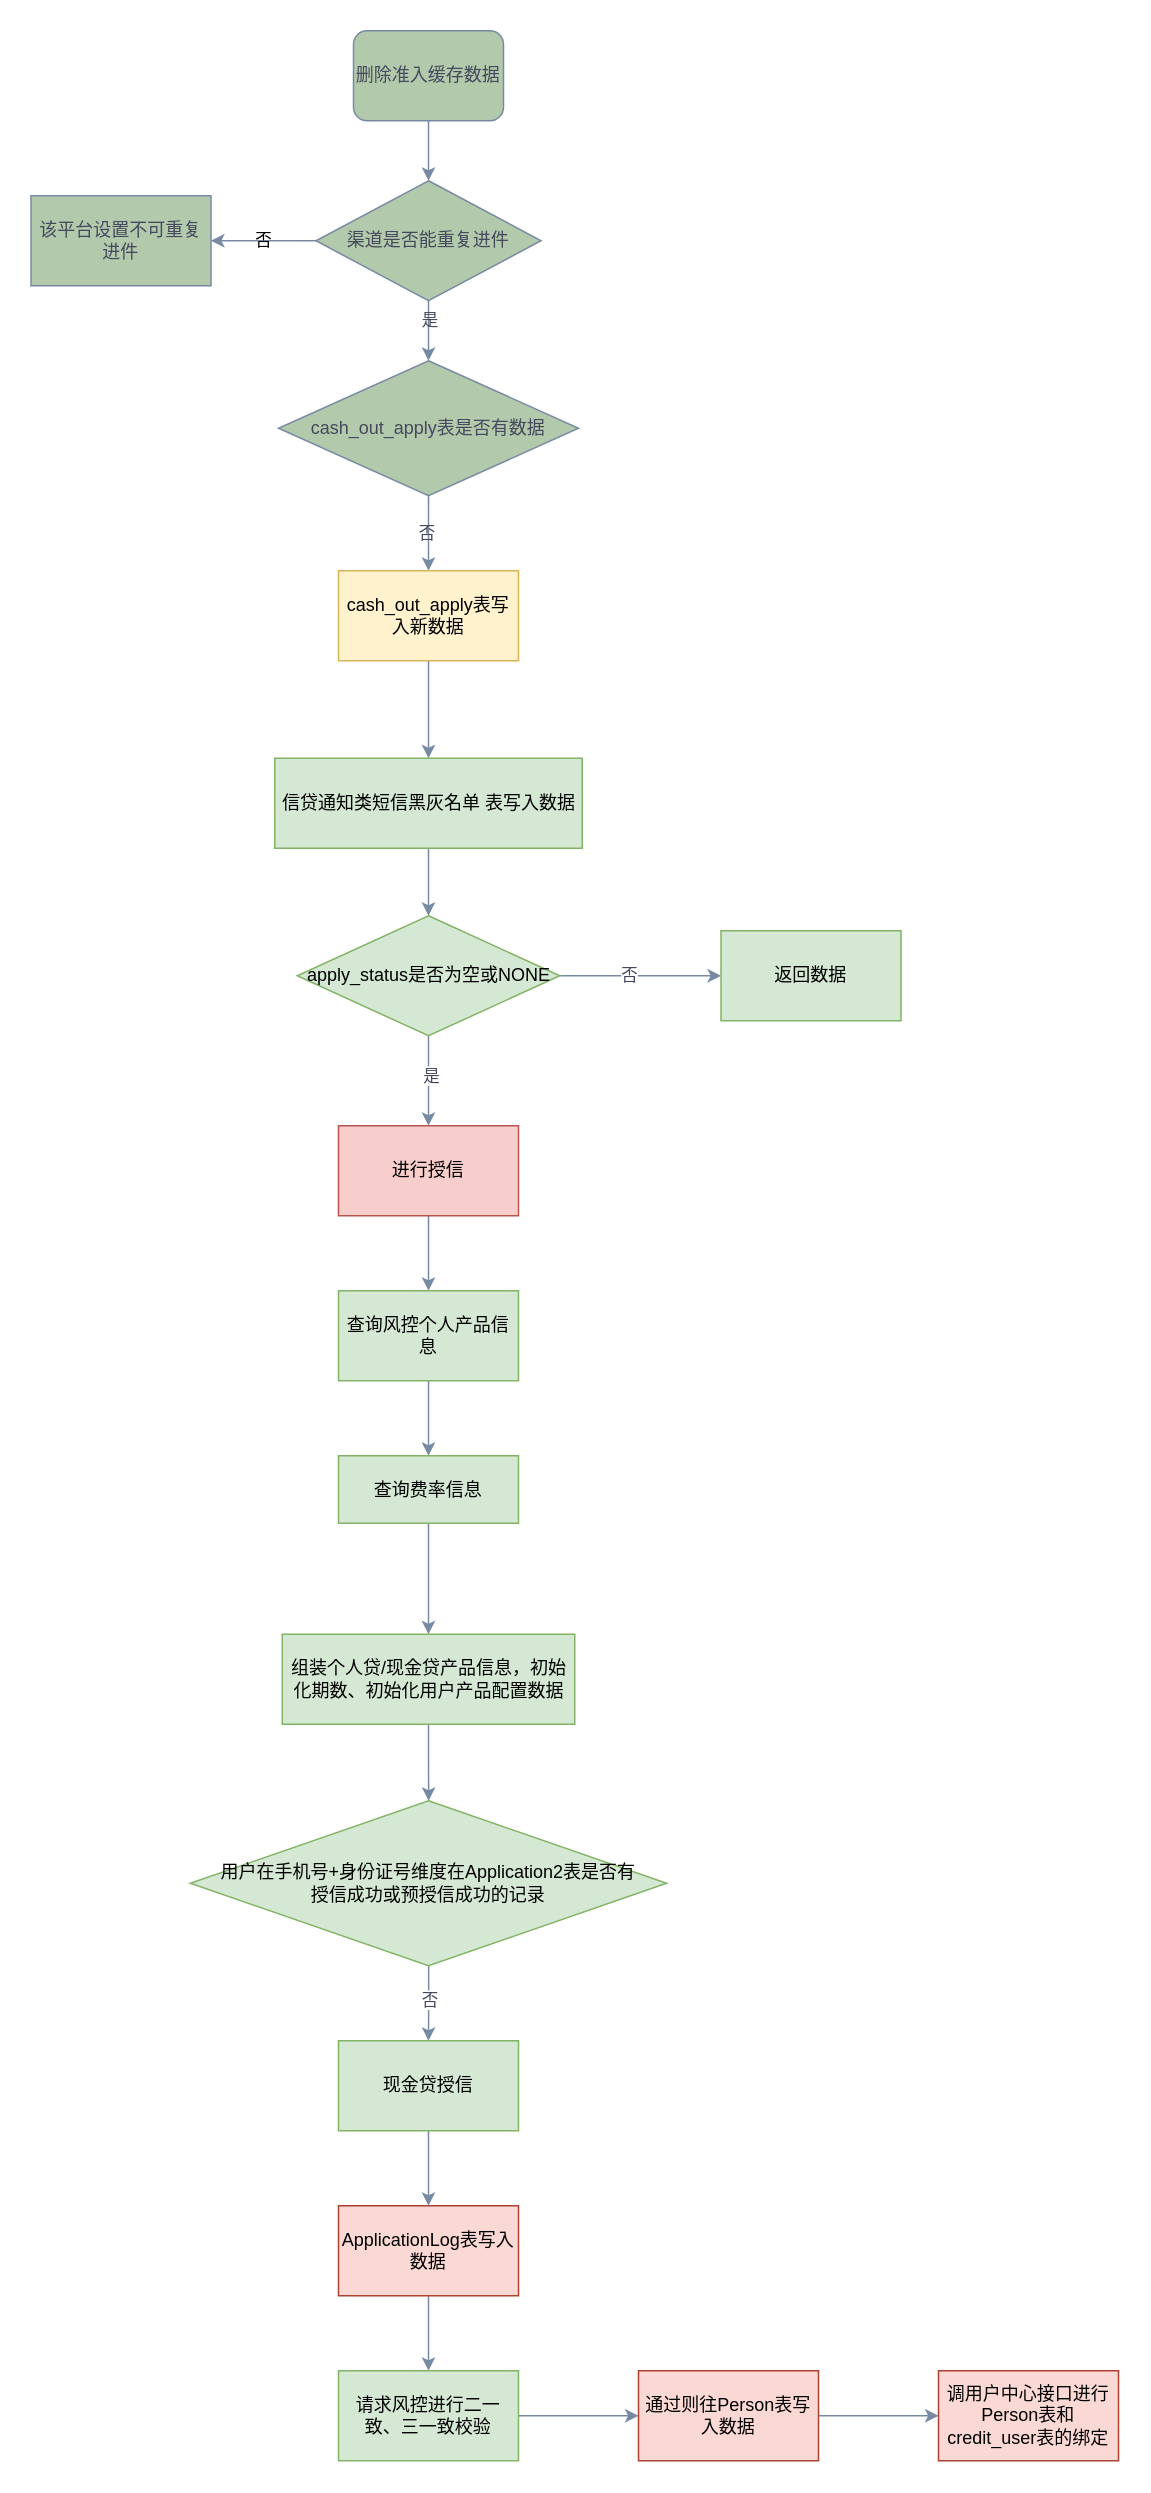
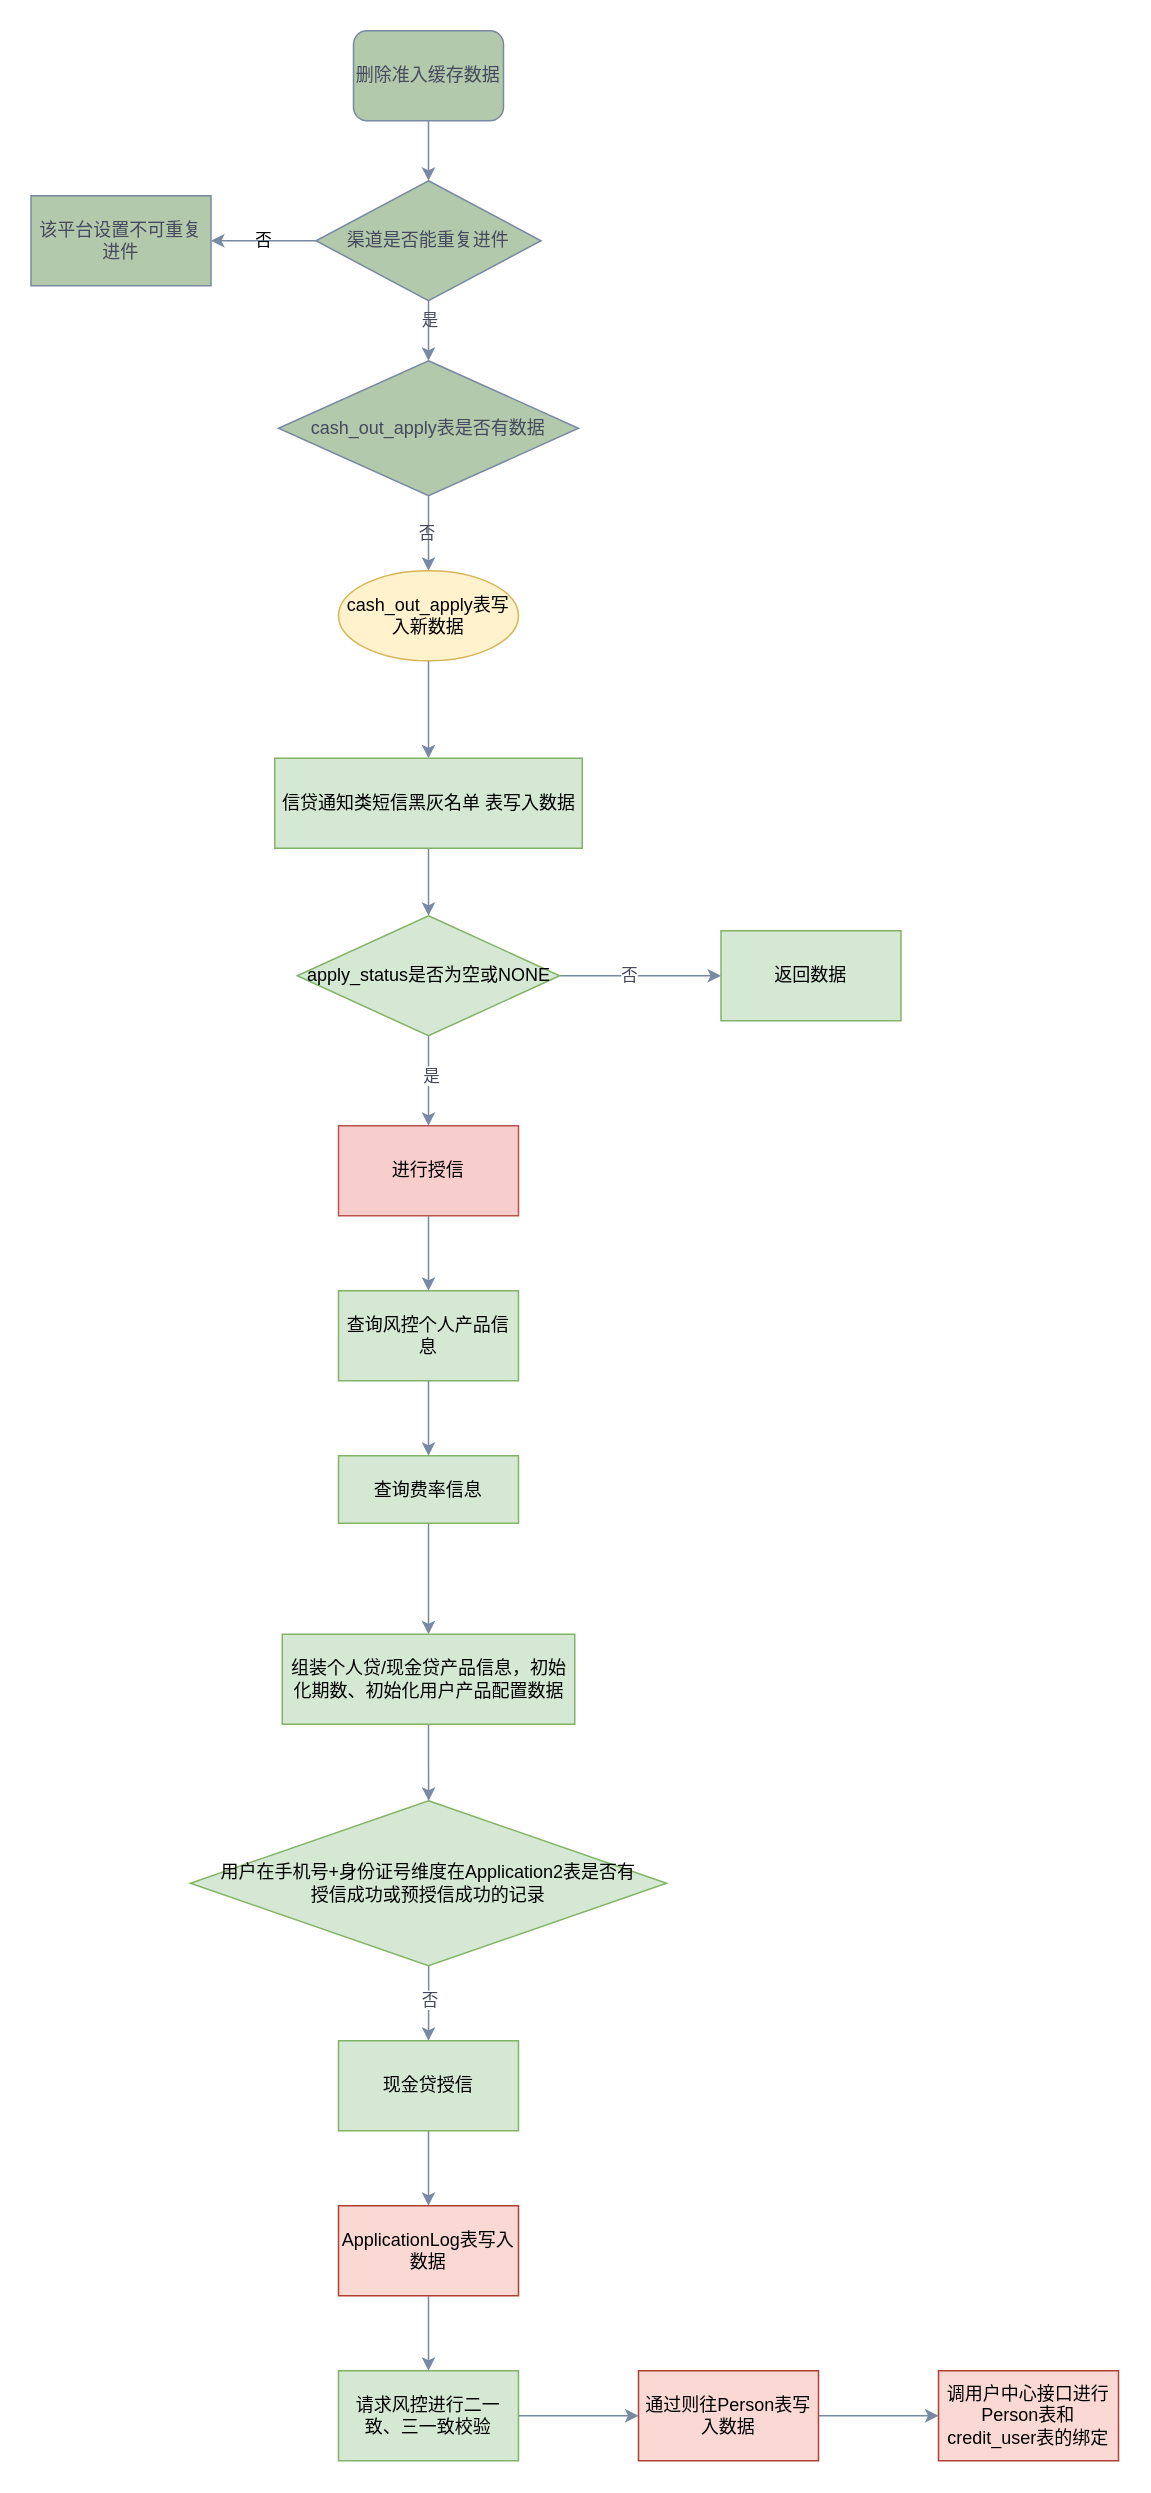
node "cash_out_apply表写入新数据": shape rectangle -> ellipse
